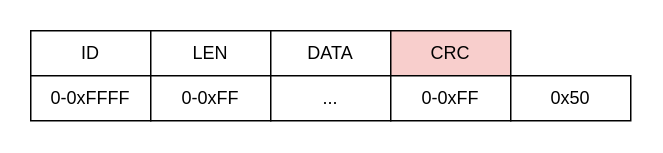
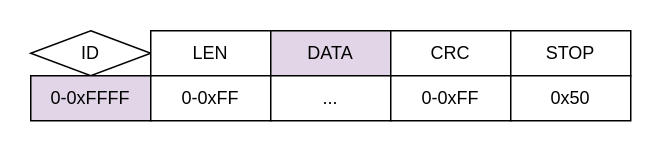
node "ID": shape rectangle -> diamond
node "DATA": fillcolor #ffffff -> #e1d5e7
node "CRC": fillcolor #f8cecc -> #ffffff
node "STOP": added
node "0-0xFFFF": fillcolor #ffffff -> #e1d5e7
